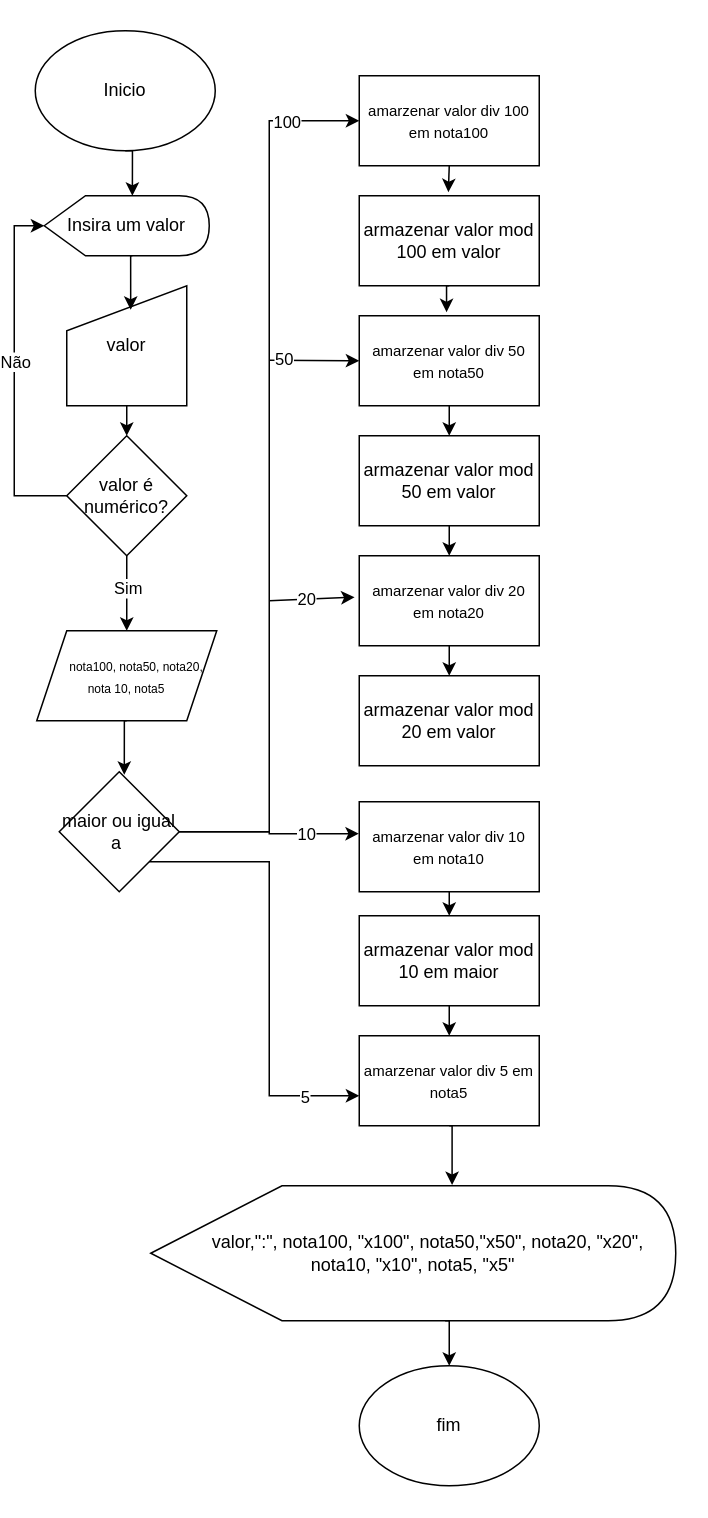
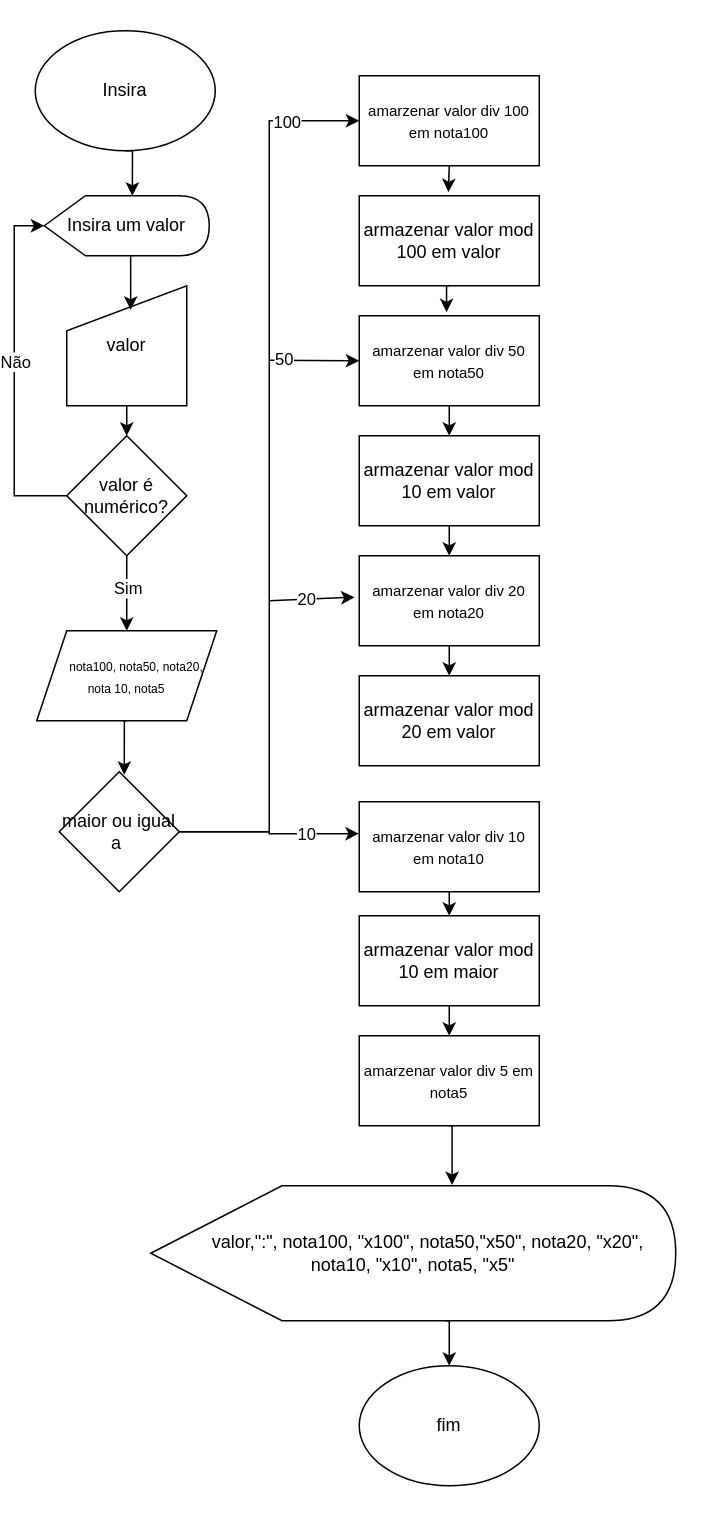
node "Inicio": label "Inicio" -> "Insira"
node "armazenar valor mod 50 em valor": label "armazenar valor mod 50 em valor" -> "armazenar valor mod 10 em valor"
edge "maior ou igual a" -> "amarzenar valor div 5 em nota5": removed, label "5"
